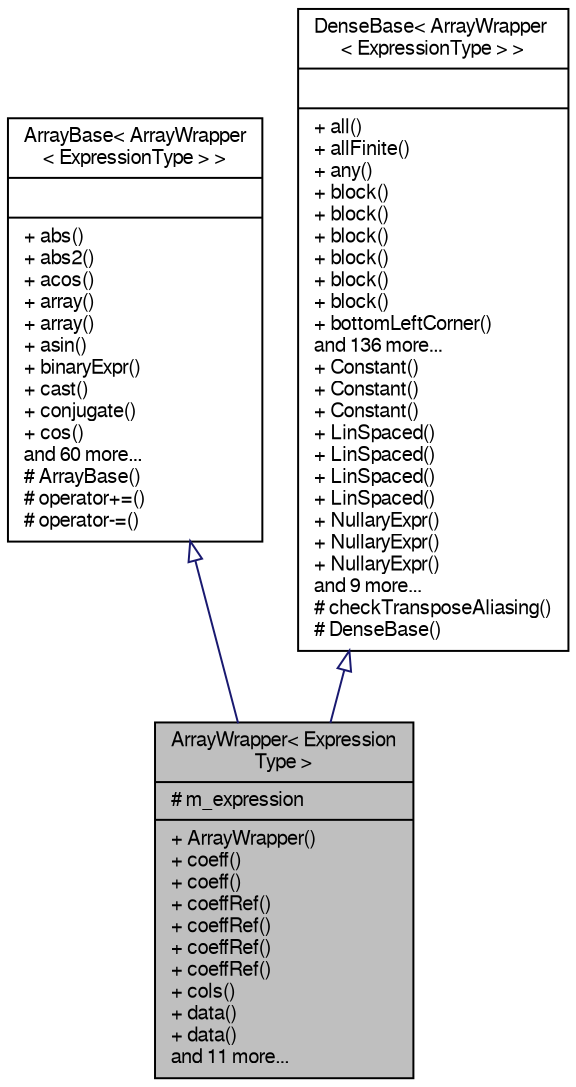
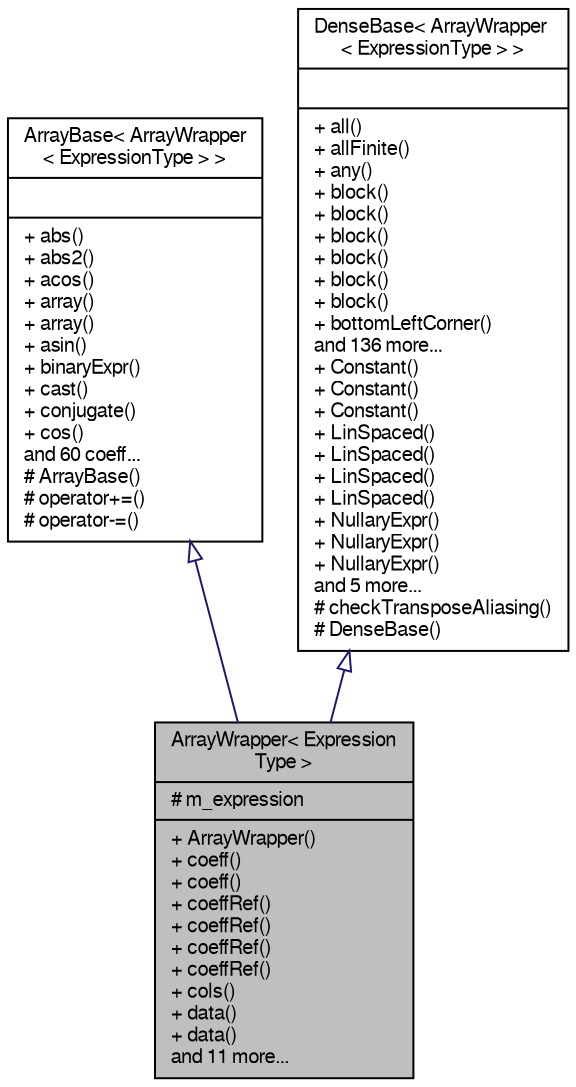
node "ArrayBase< ArrayWrapper": text "and 60 more..." -> "and 60 coeff..."
node "DenseBase< ArrayWrapper": text "and 9 more..." -> "and 5 more..."
